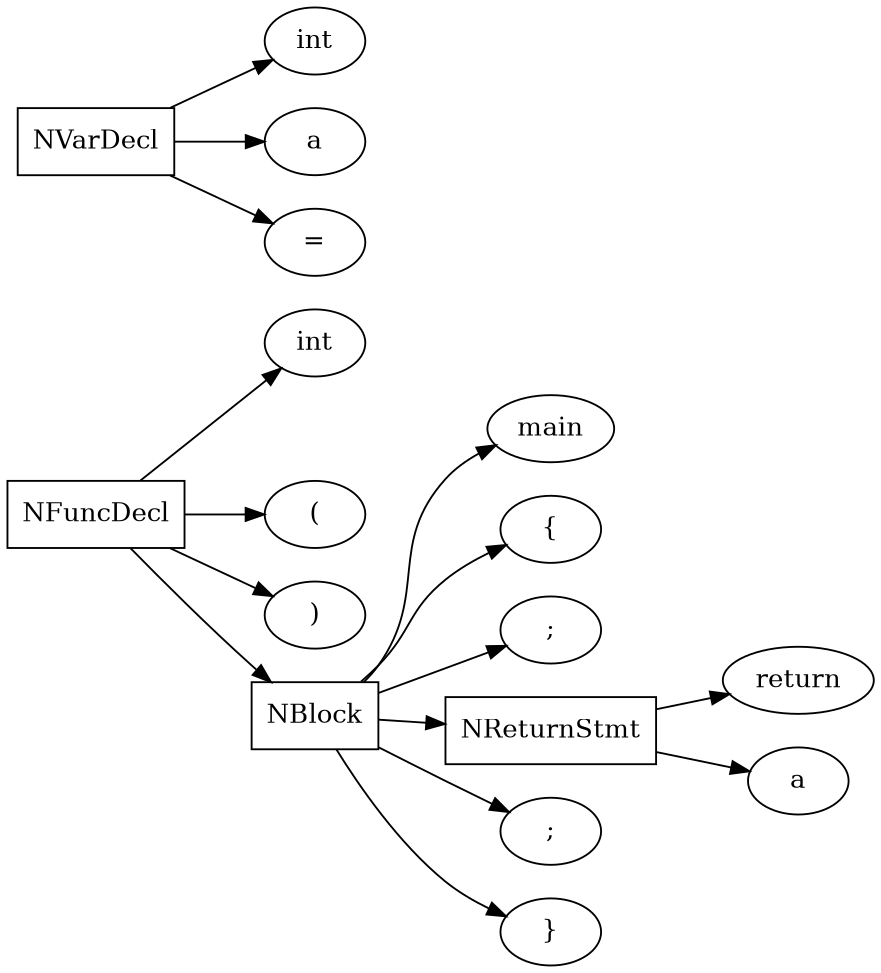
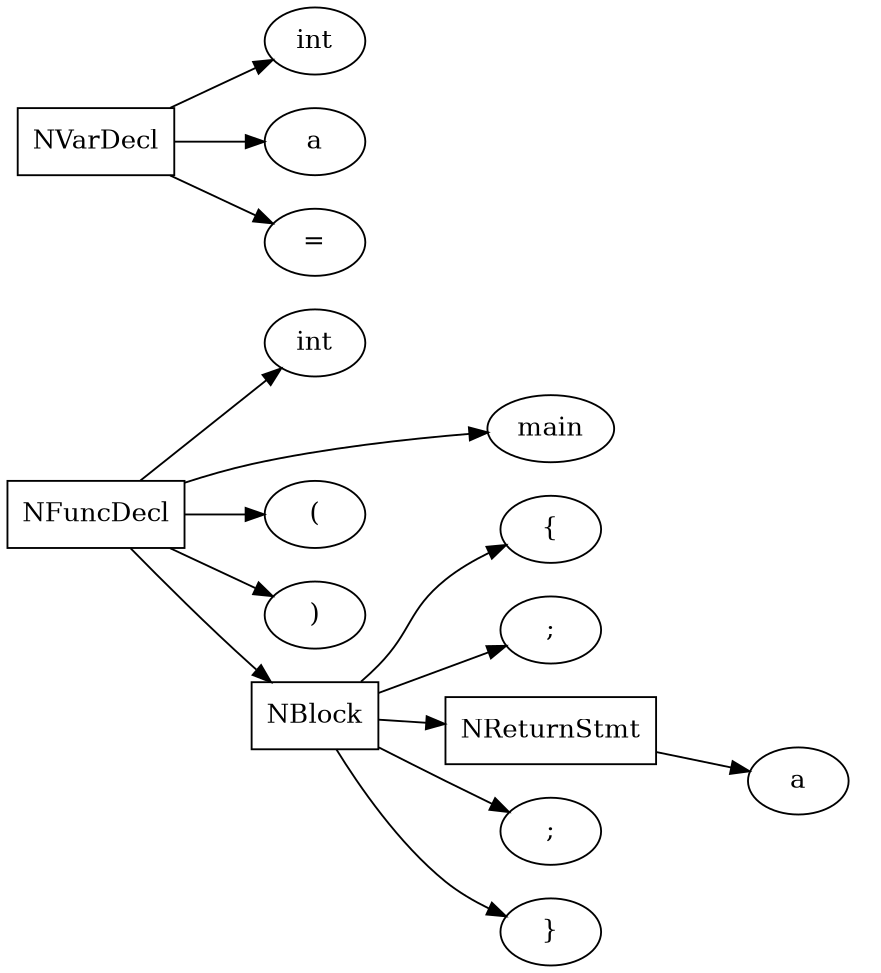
edge "NBlock" -> "main": now "NFuncDecl" -> "main"
node "return": removed
